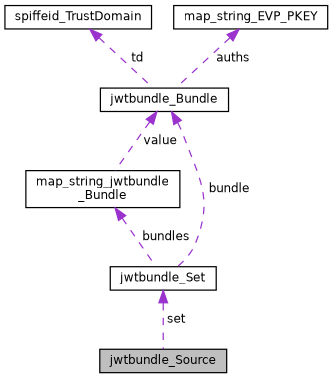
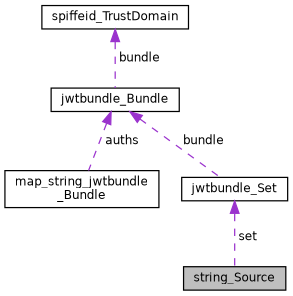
node "map_string_EVP_PKEY": removed
edge "jwtbundle_Bundle" -> "spiffeid_TrustDomain": label " td" -> " bundle"
edge "map_string_jwtbundle _Bundle" -> "jwtbundle_Bundle": label " value" -> " auths"
edge "jwtbundle_Set" -> "map_string_jwtbundle _Bundle": removed, label "bundles"
node "jwtbundle_Source": label "jwtbundle_Source" -> "string_Source"
